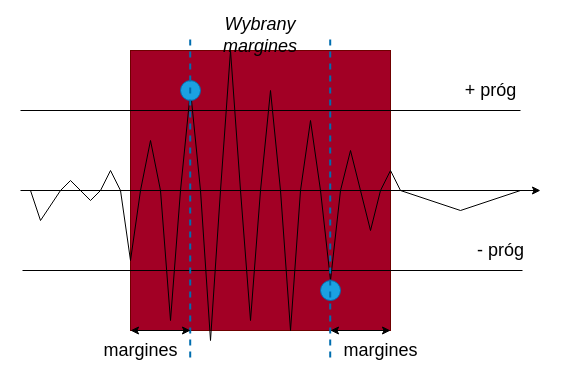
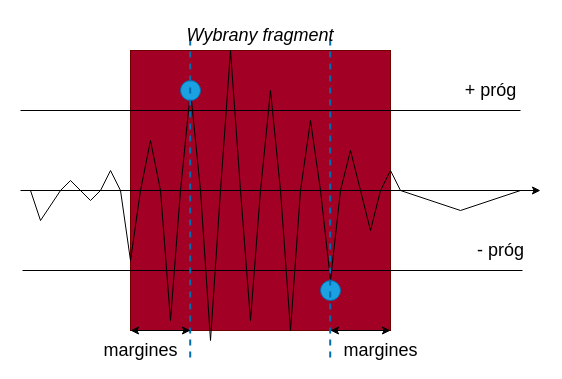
node "Wybrany margines": label "Wybrany margines" -> "Wybrany fragment"
